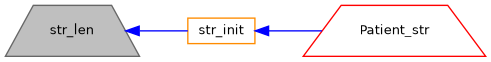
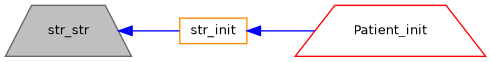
node "str_len": label "str_len" -> "str_str"
node "Patient_str": label "Patient_str" -> "Patient_init"
